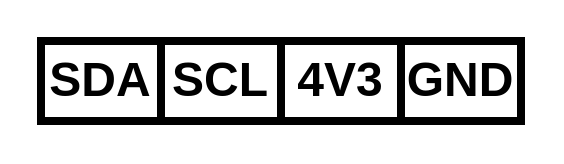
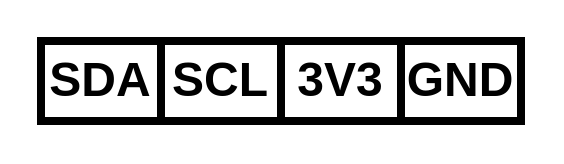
node "4V3": label "4V3" -> "3V3"
